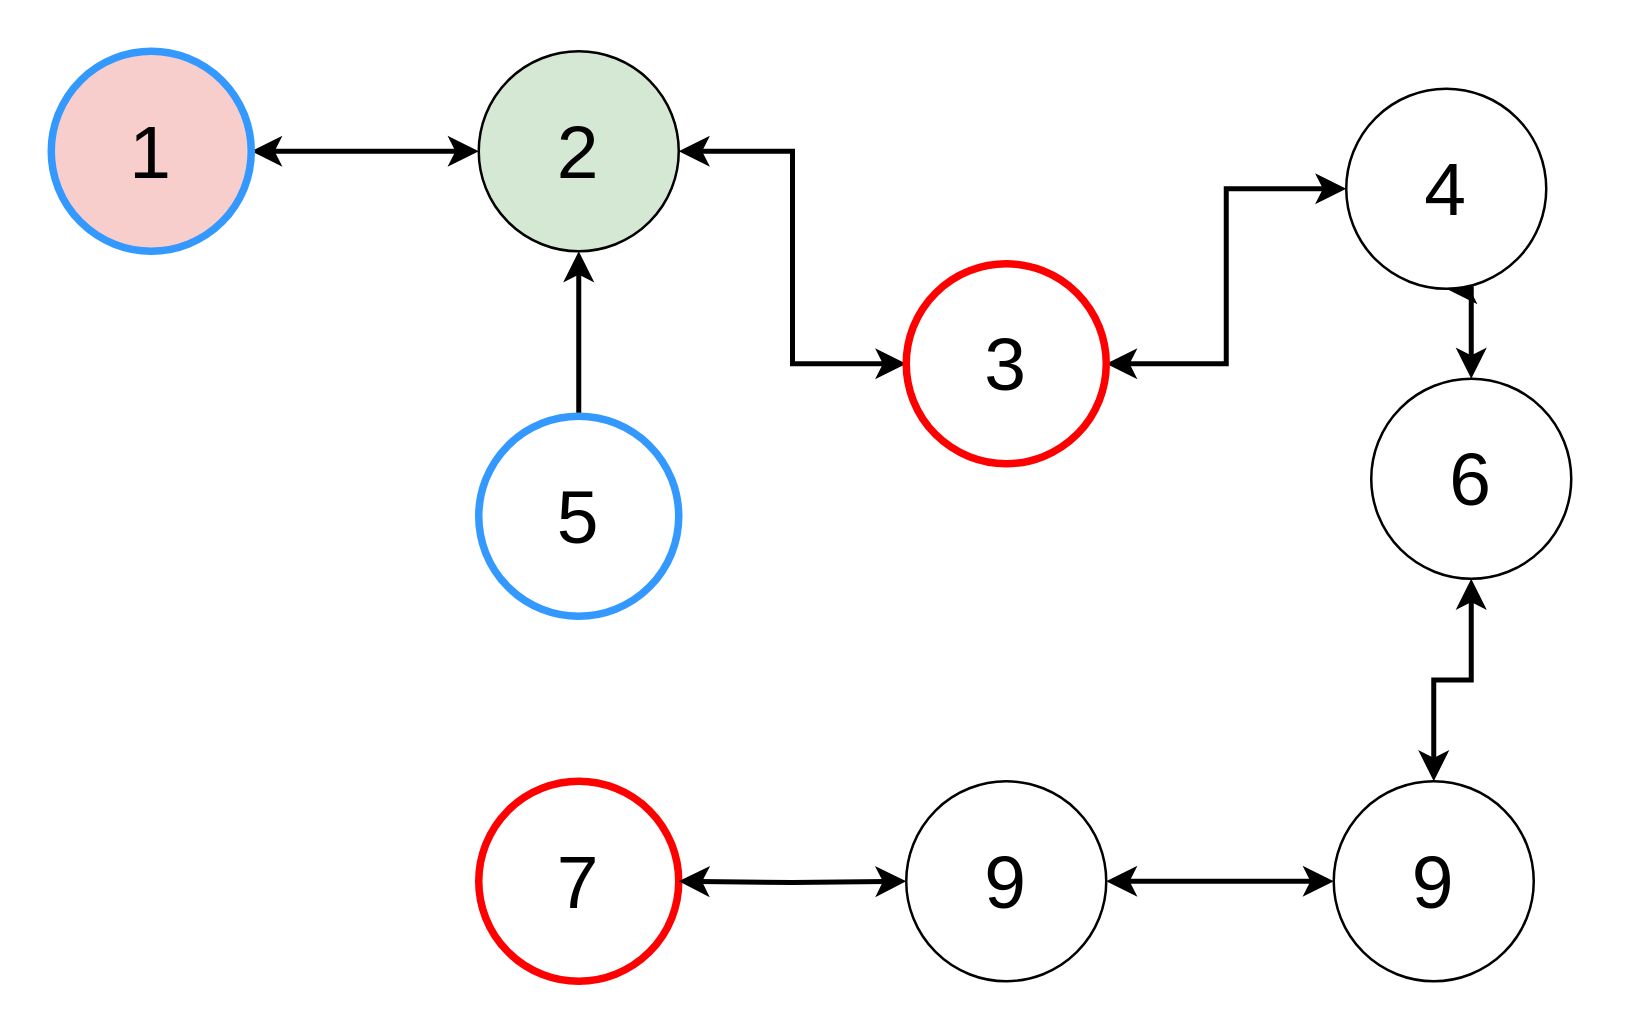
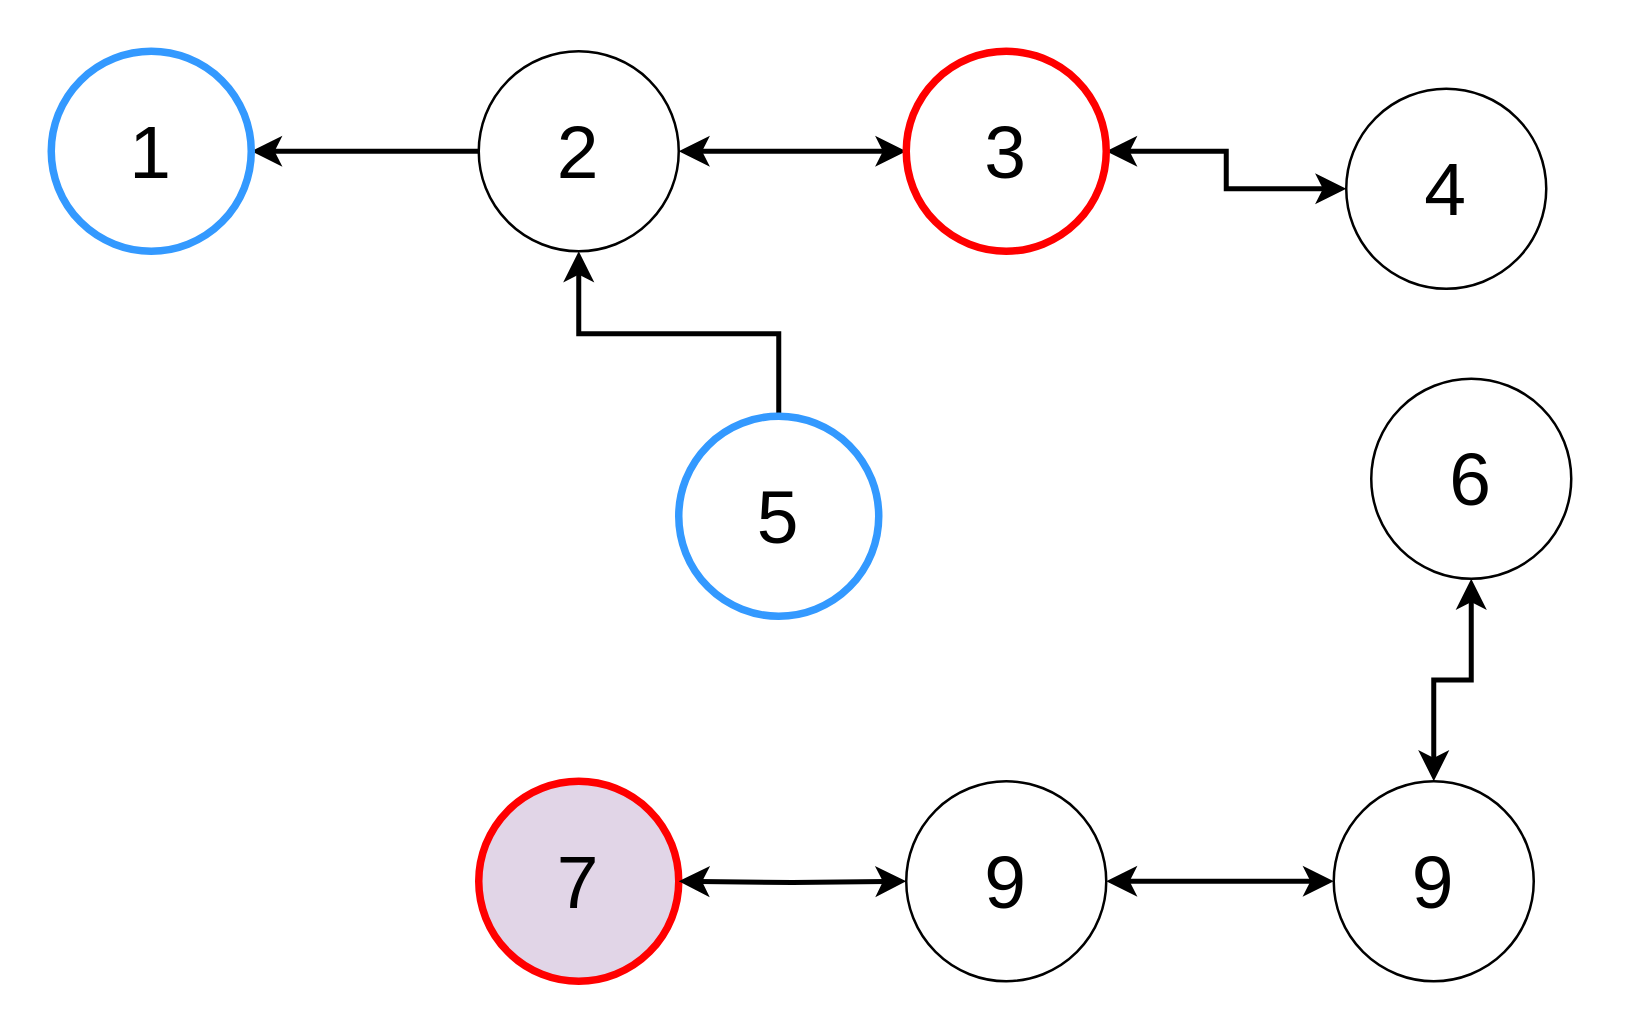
node "1": fillcolor #f8cecc -> #ffffff
edge "1" -- "2": arrowhead classic -> none
node "2": fillcolor #d5e8d4 -> #ffffff
edge "4" -- "6": removed
node "3": moved (1006, 364) -> (1006, 151)
node "5": moved (579, 516) -> (779, 516)
node "7": fillcolor #ffffff -> #e1d5e7
